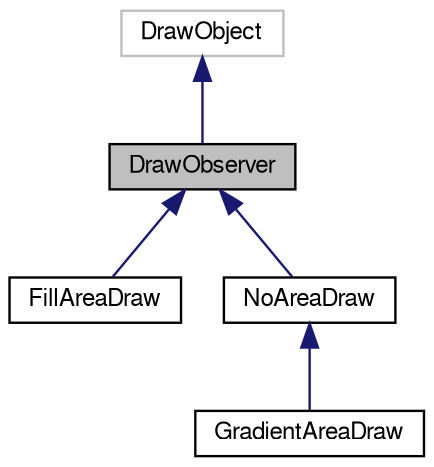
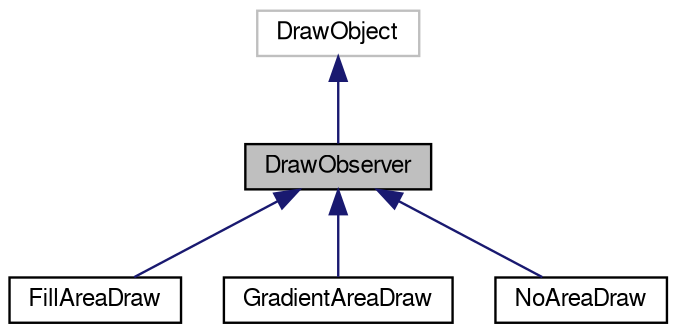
edge "GradientAreaDraw" -> "NoAreaDraw": now "GradientAreaDraw" -> "DrawObserver"
